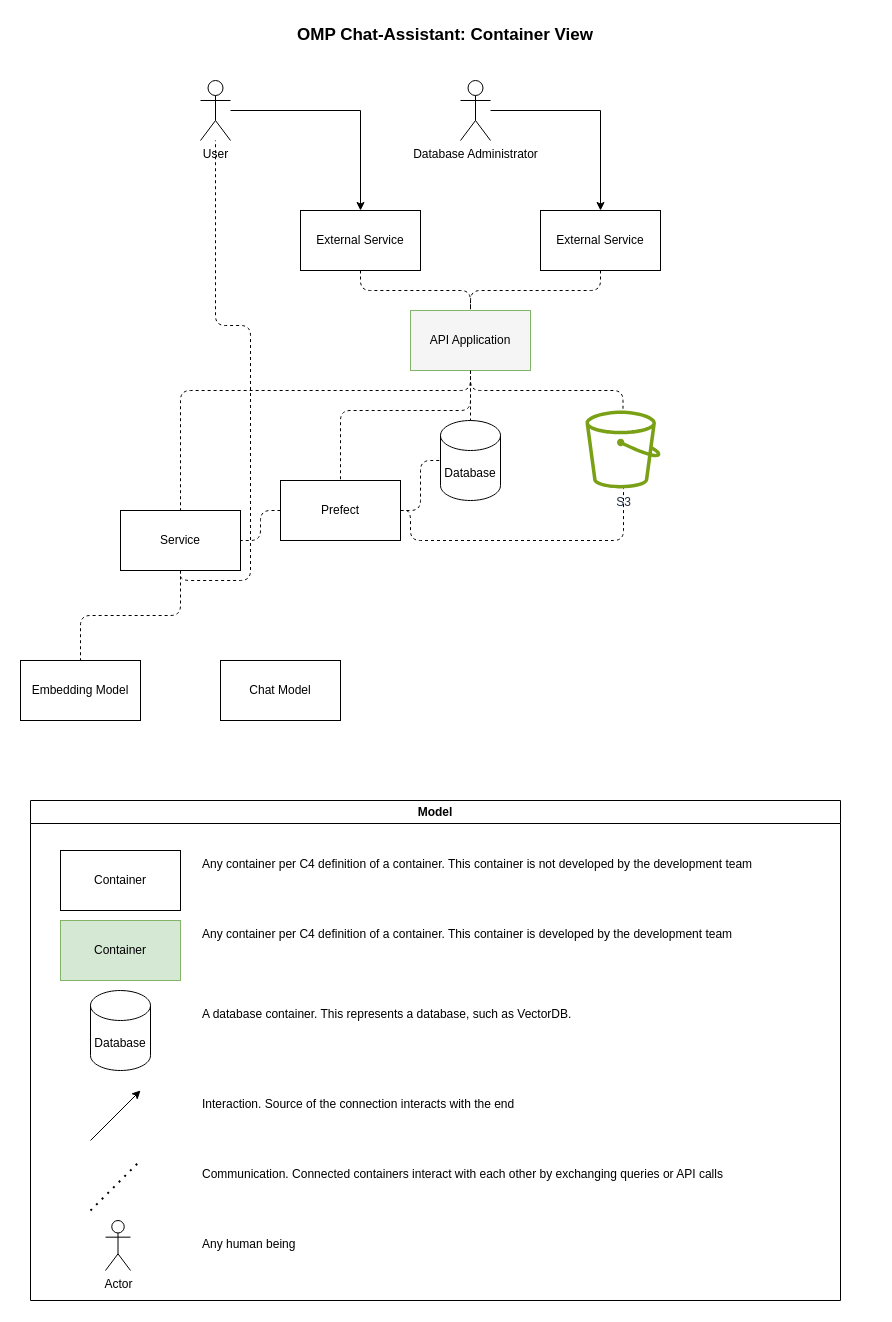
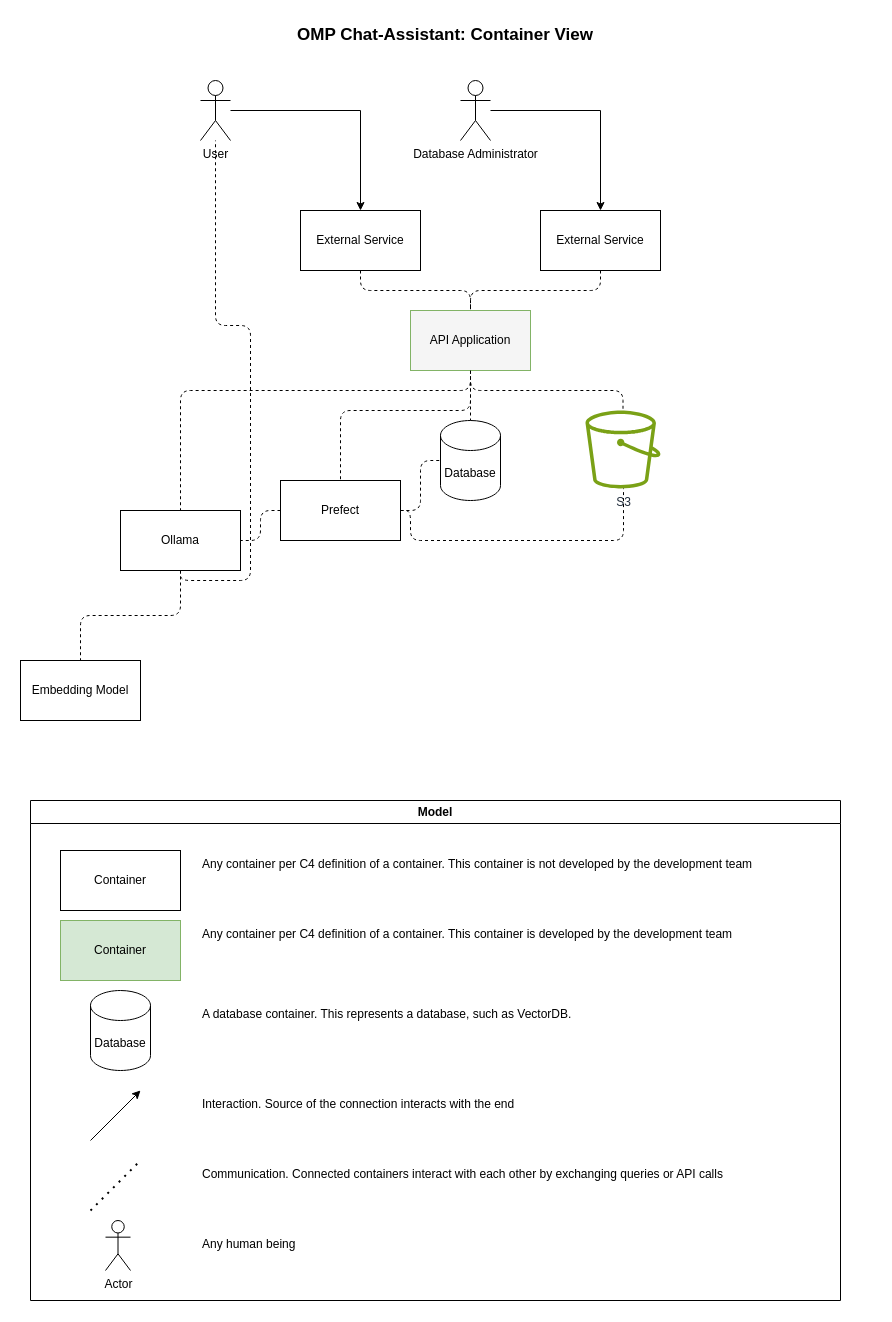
node "Service": label "Service" -> "Ollama"
node "Chat Model": removed
